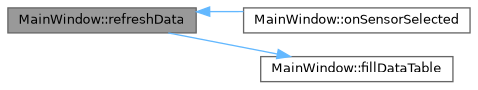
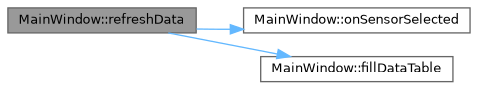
edge "MainWindow::onSensorSelected" -> "MainWindow::refreshData": reversed
